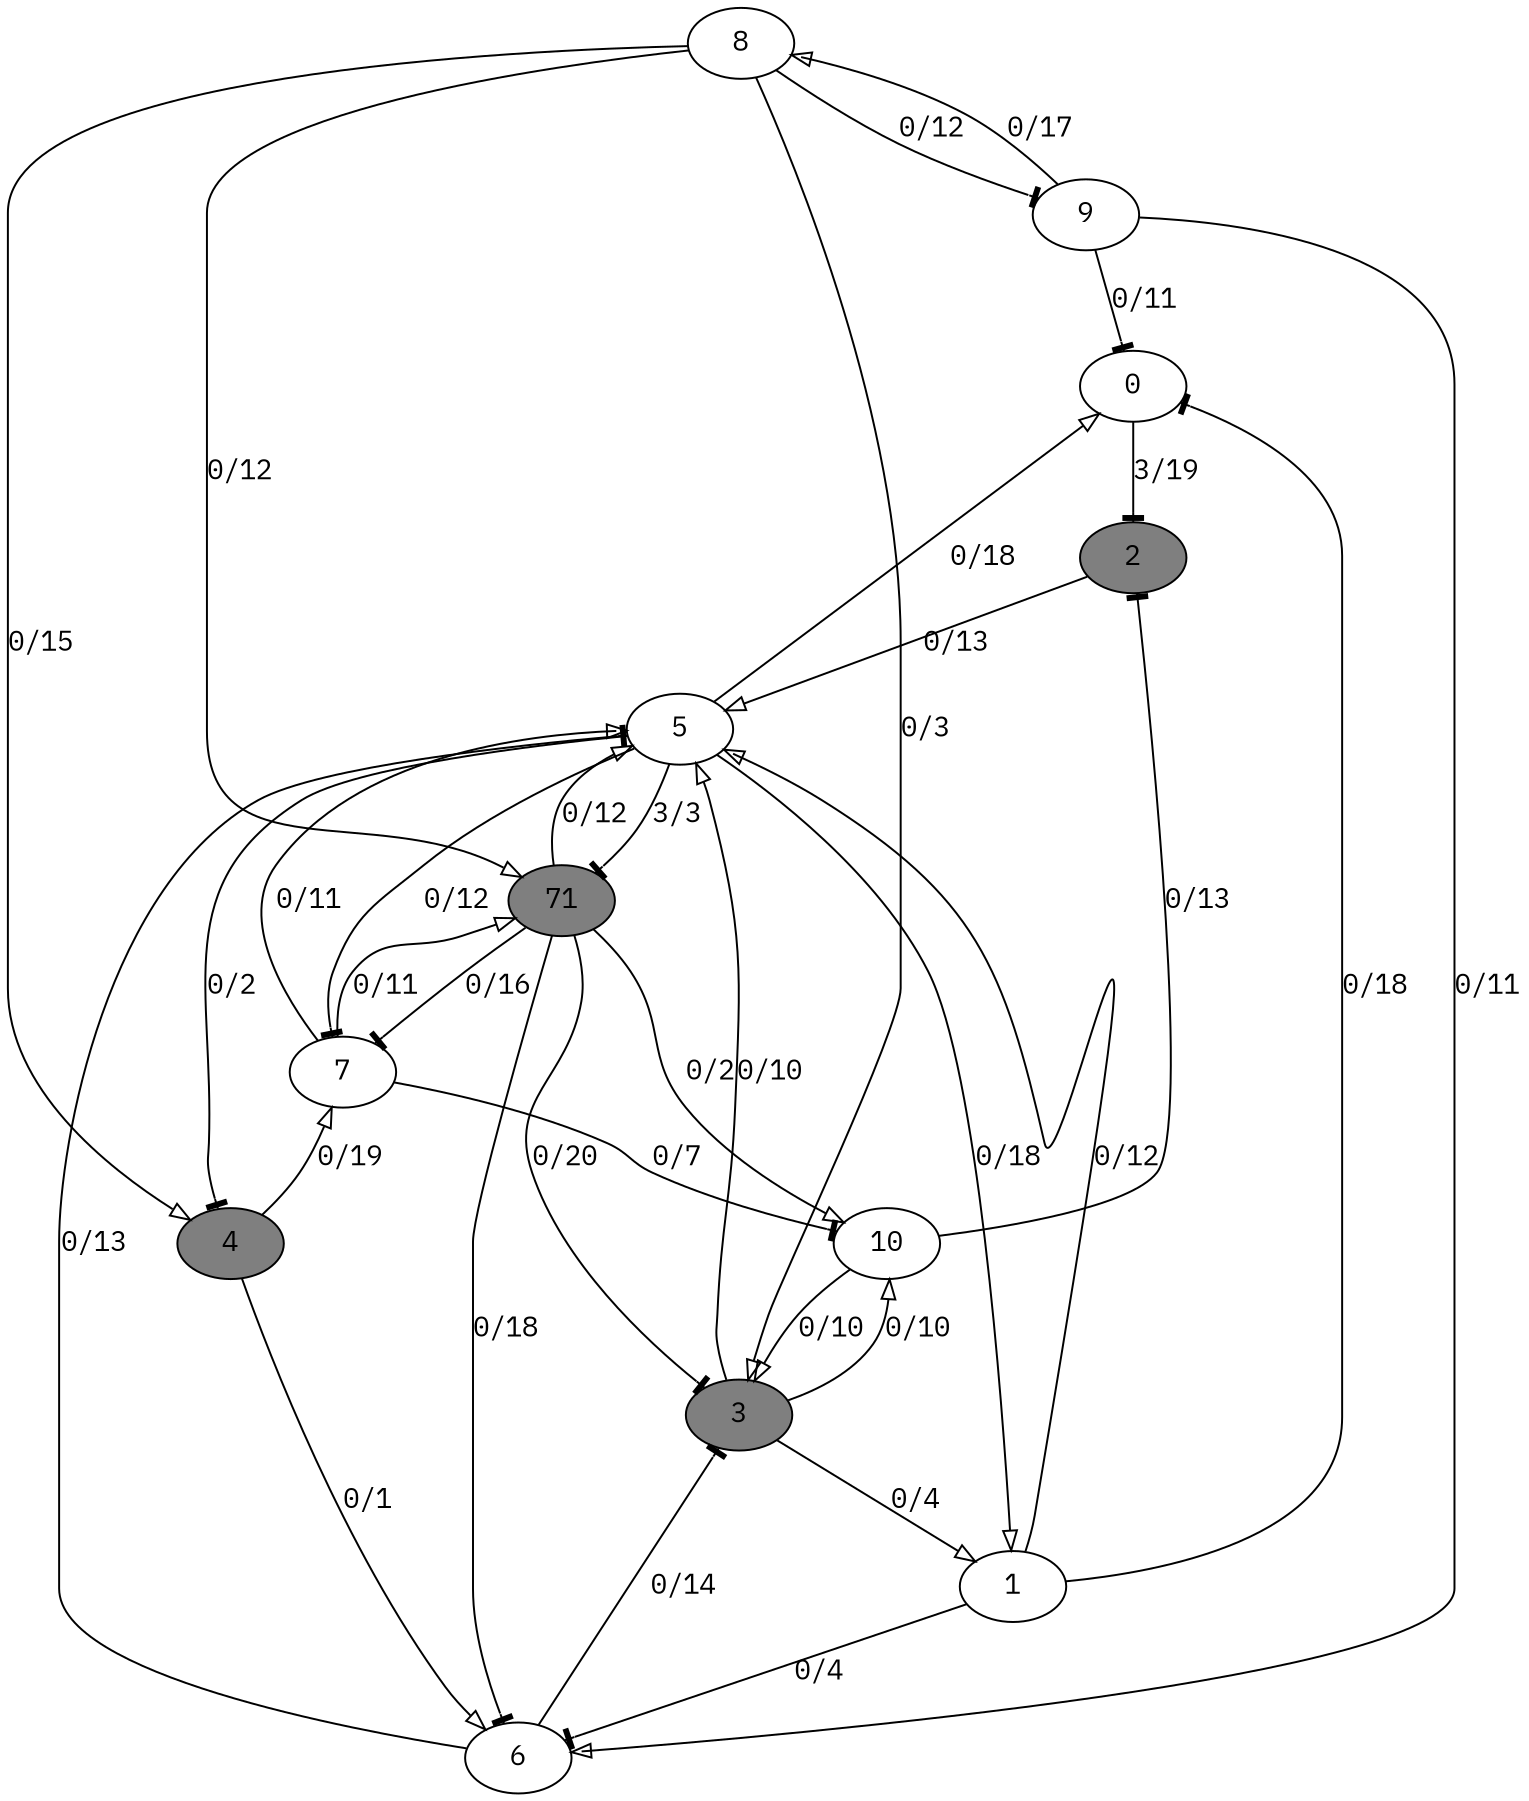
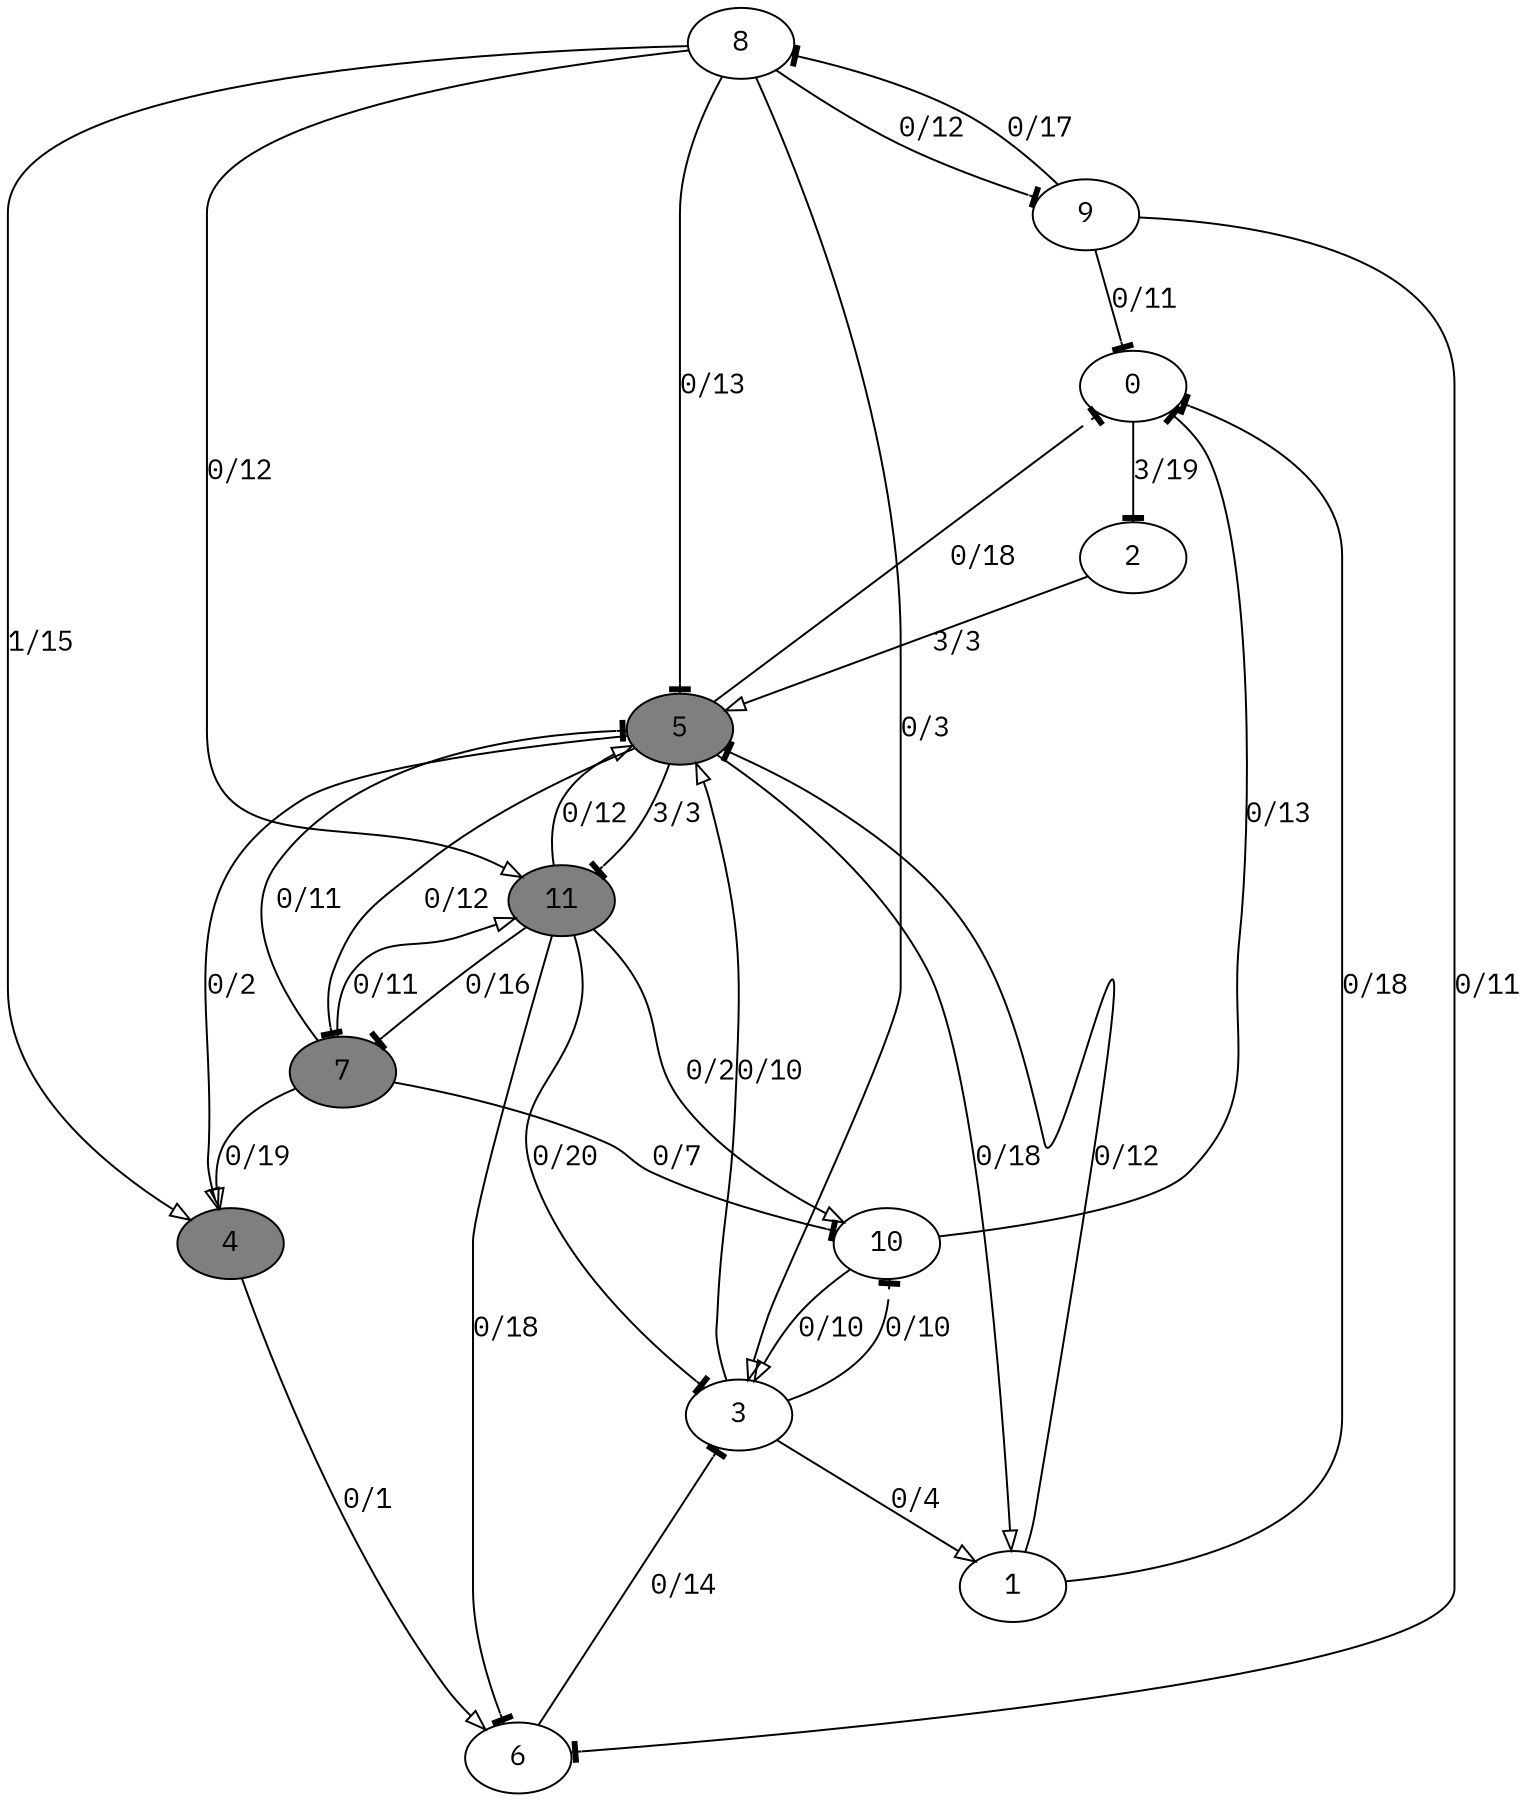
edge "9" -> "8": arrowhead onormal -> tee
edge "5" -> "0": arrowhead onormal -> tee
node "2": fillcolor grey50 -> grey100
edge "8" -> "4": label "0/15" -> "1/15"
edge "2" -> "5": label "0/13" -> "3/3"
node "5": fillcolor grey100 -> grey50
edge "7" -> "5": arrowhead onormal -> tee
edge "5" -> "4": arrowhead tee -> onormal
node "71": label "71" -> "11"
edge "10" -> "2": now "10" -> "0"
edge "1" -> "5": arrowhead onormal -> tee
node "7": fillcolor grey100 -> grey50
edge "4" -> "7": reversed
edge "6" -> "5": now "8" -> "5"
edge "9" -> "6": arrowhead onormal -> tee
edge "3" -> "10": arrowhead onormal -> tee
node "3": fillcolor grey50 -> grey100
edge "1" -> "6": removed, label "0/4"
